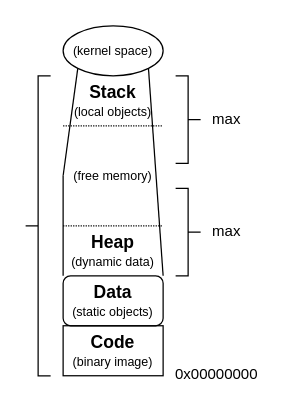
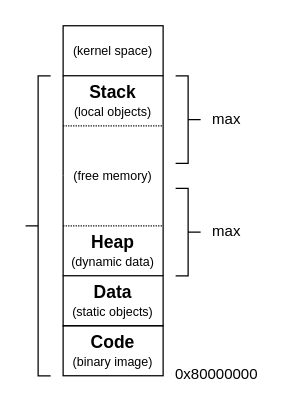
node "(kernel space)": shape ellipse -> rectangle
node "Data (static objects)": shape rounded rectangle -> rectangle
node "0x00000000": label "0x00000000" -> "0x80000000"
